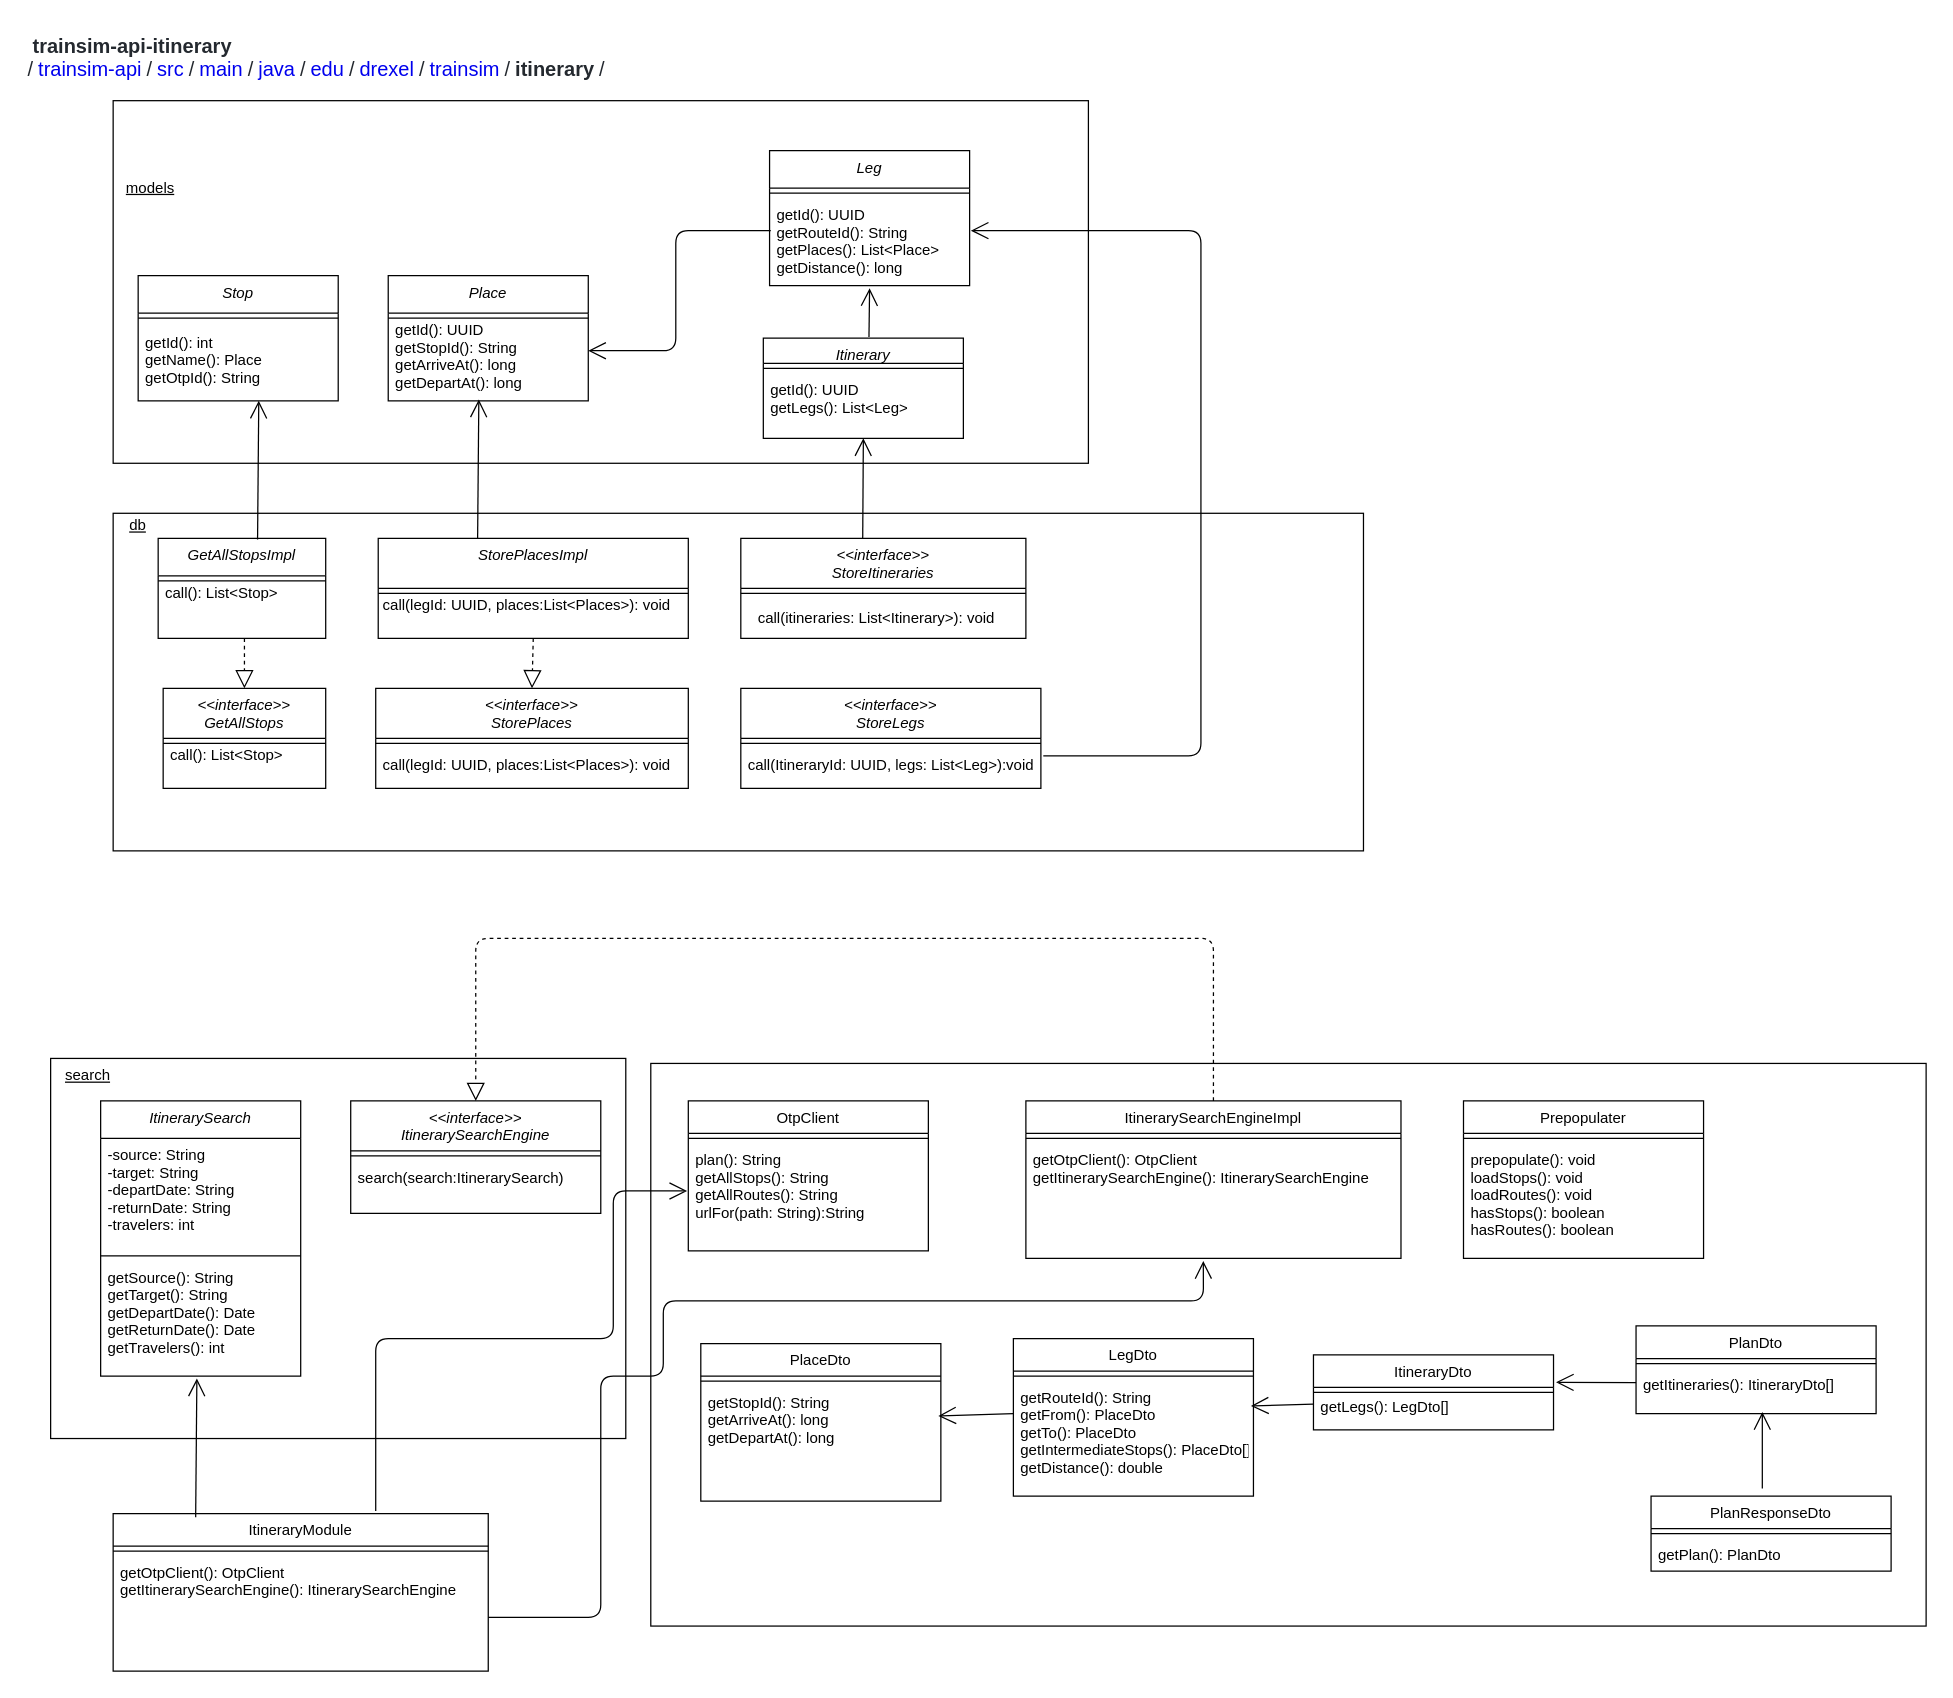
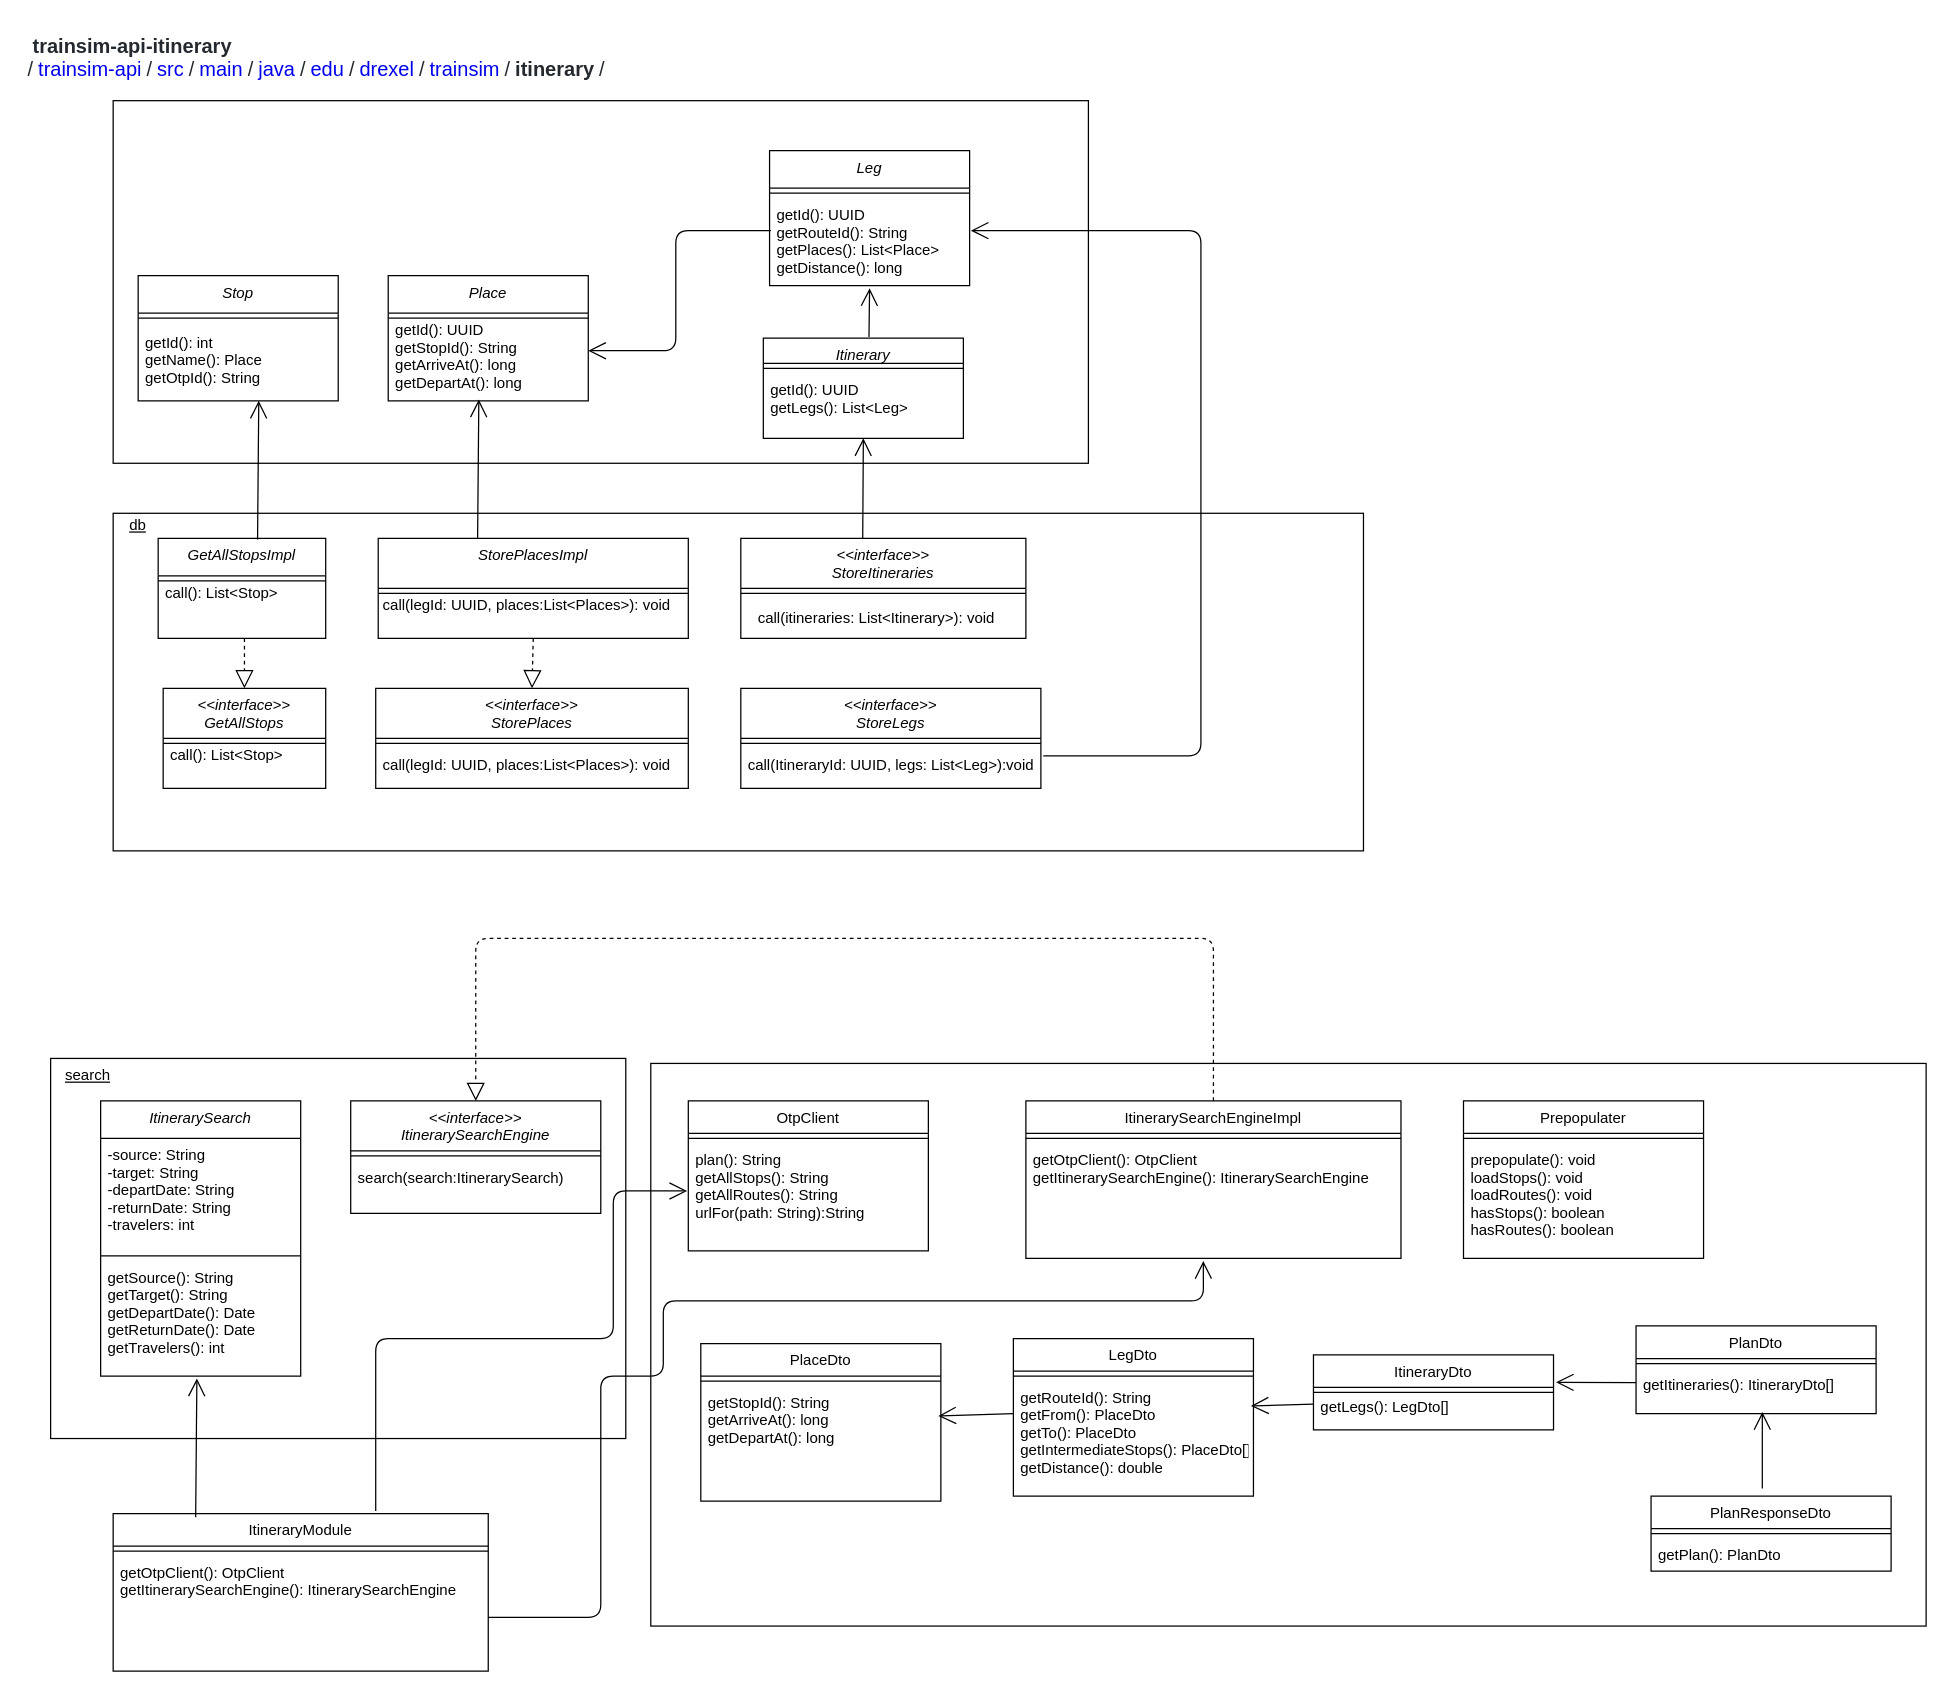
node "models": removed
